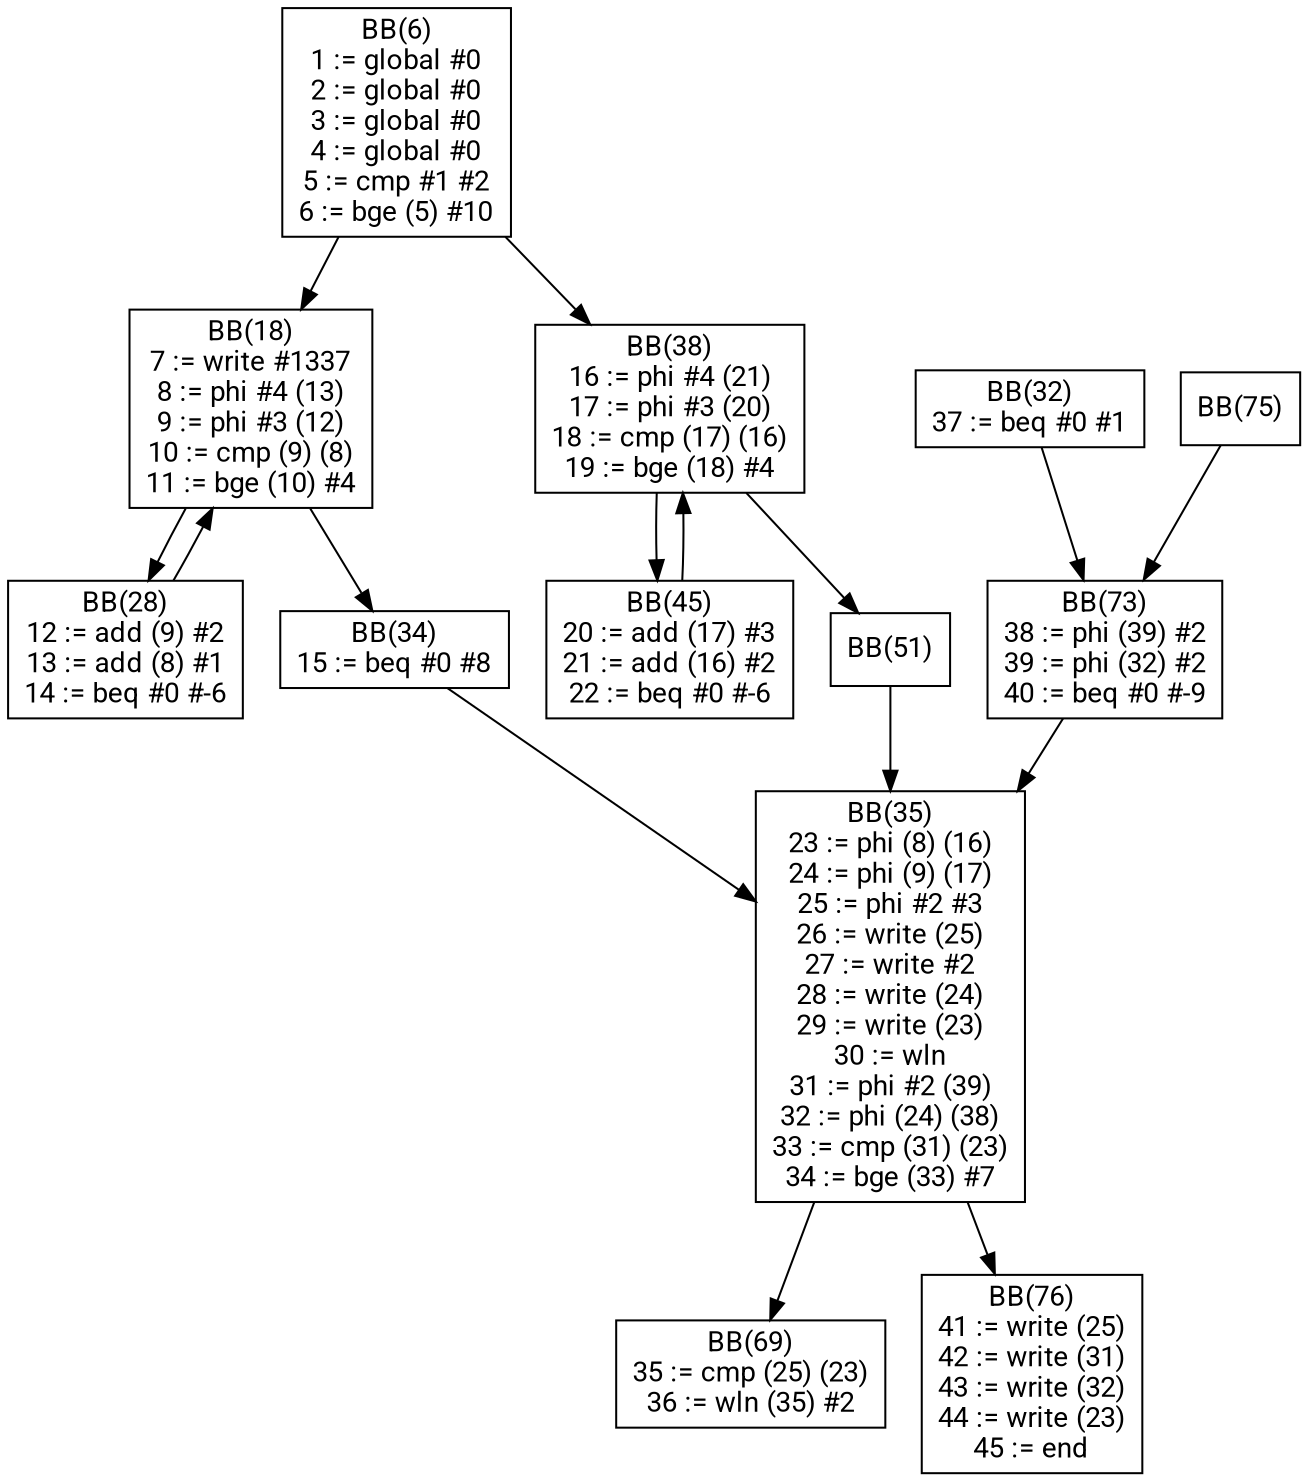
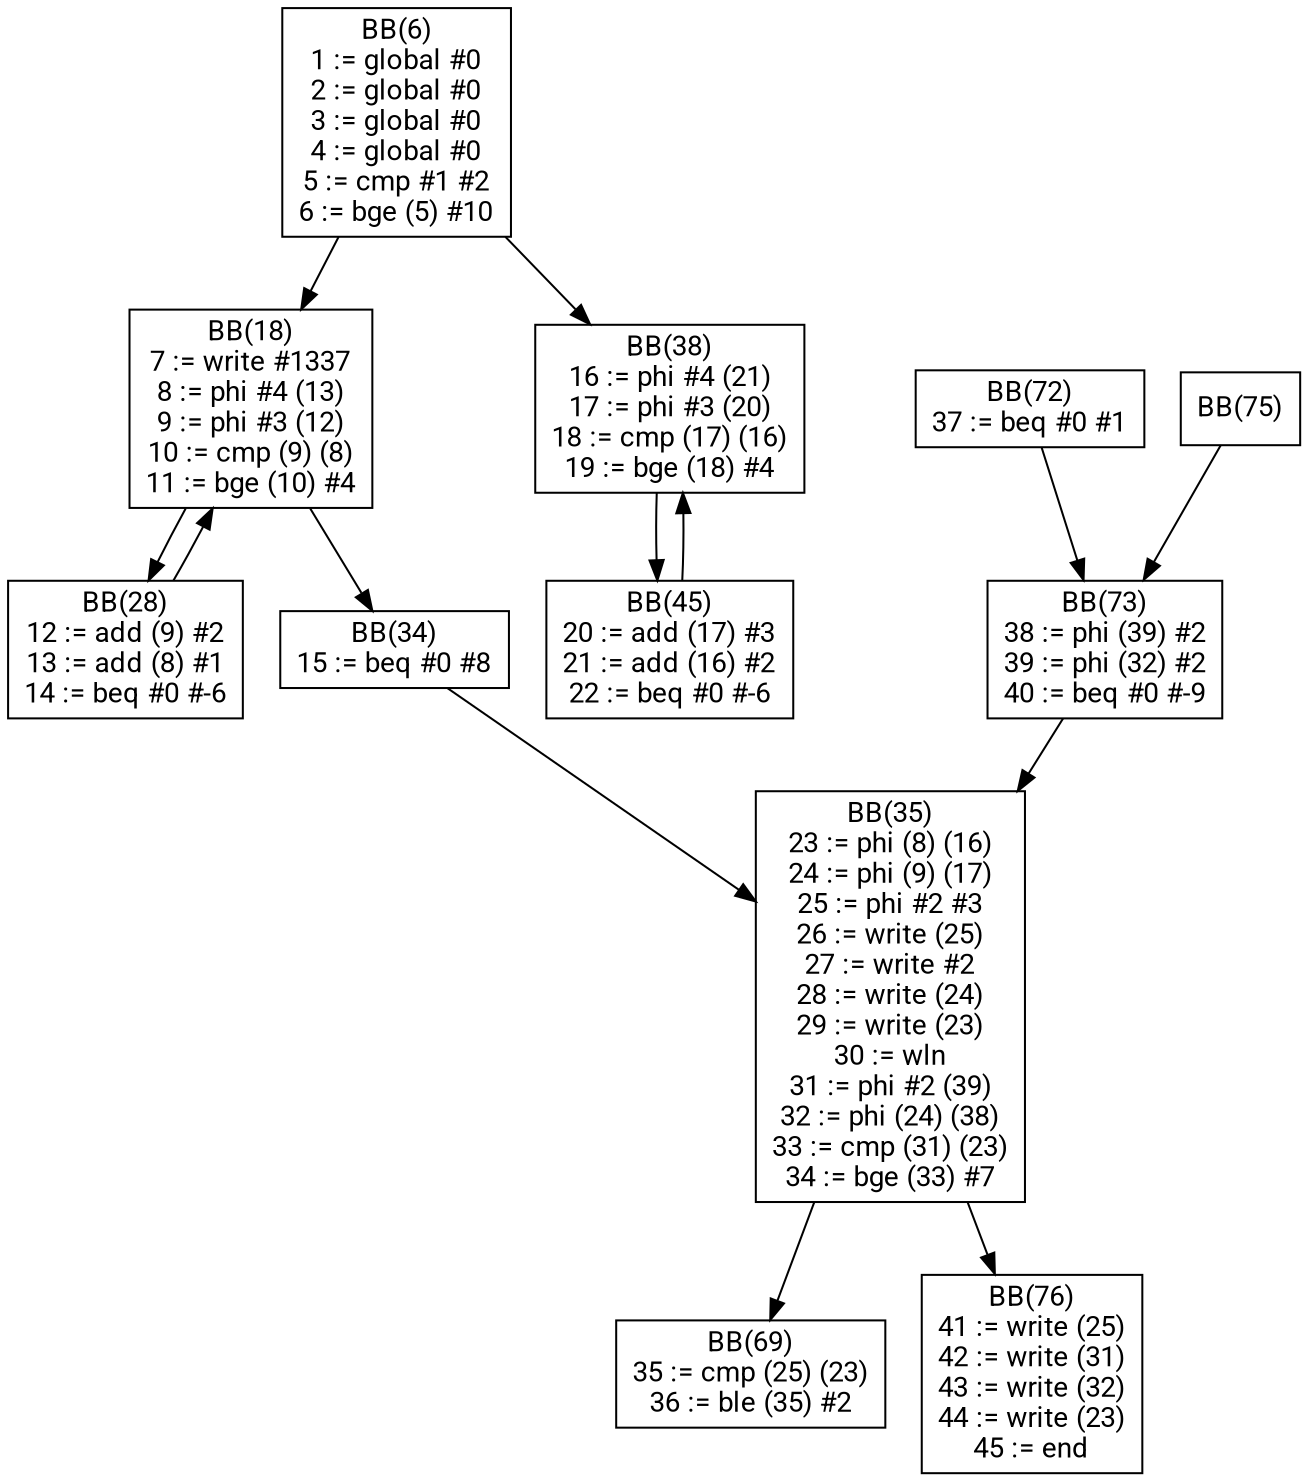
node "BB(32) 37 := beq #0 #1": label "BB(32) 37 := beq #0 #1" -> "BB(72) 37 := beq #0 #1"
node "BB(51)": removed
node "BB(69) 35 := cmp (25) (23) 36 := wln (35) #2": label "BB(69) 35 := cmp (25) (23) 36 := wln (35) #2" -> "BB(69) 35 := cmp (25) (23) 36 := ble (35) #2"
